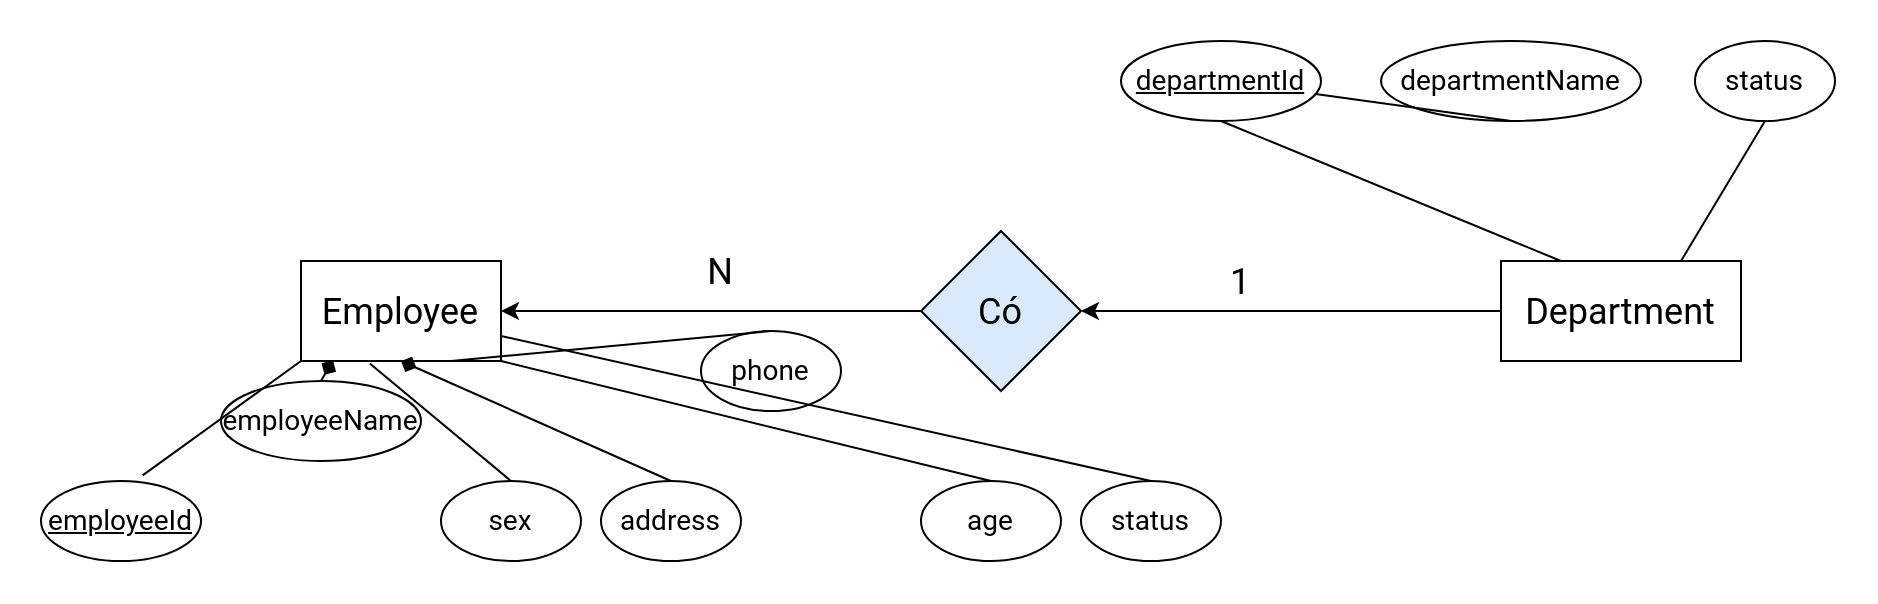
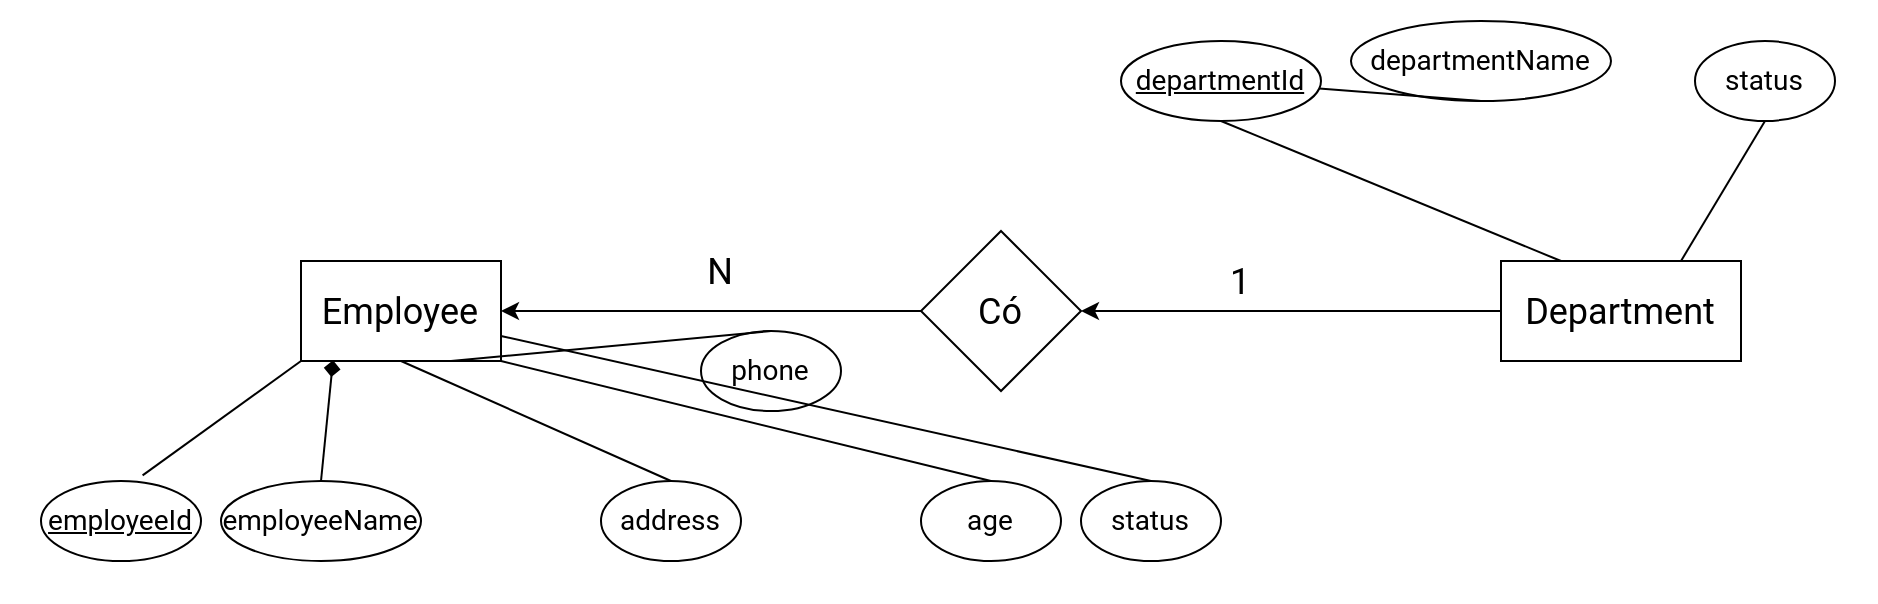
node "departmentName": moved (1511, 81) -> (1481, 61)
node "Có": fillcolor #dae8fc -> #ffffff
edge "address" -> "Employee": arrowhead diamond -> none
node "employeeName": moved (321, 421) -> (321, 521)
edge "Employee" -- "sex": removed
node "sex": removed
